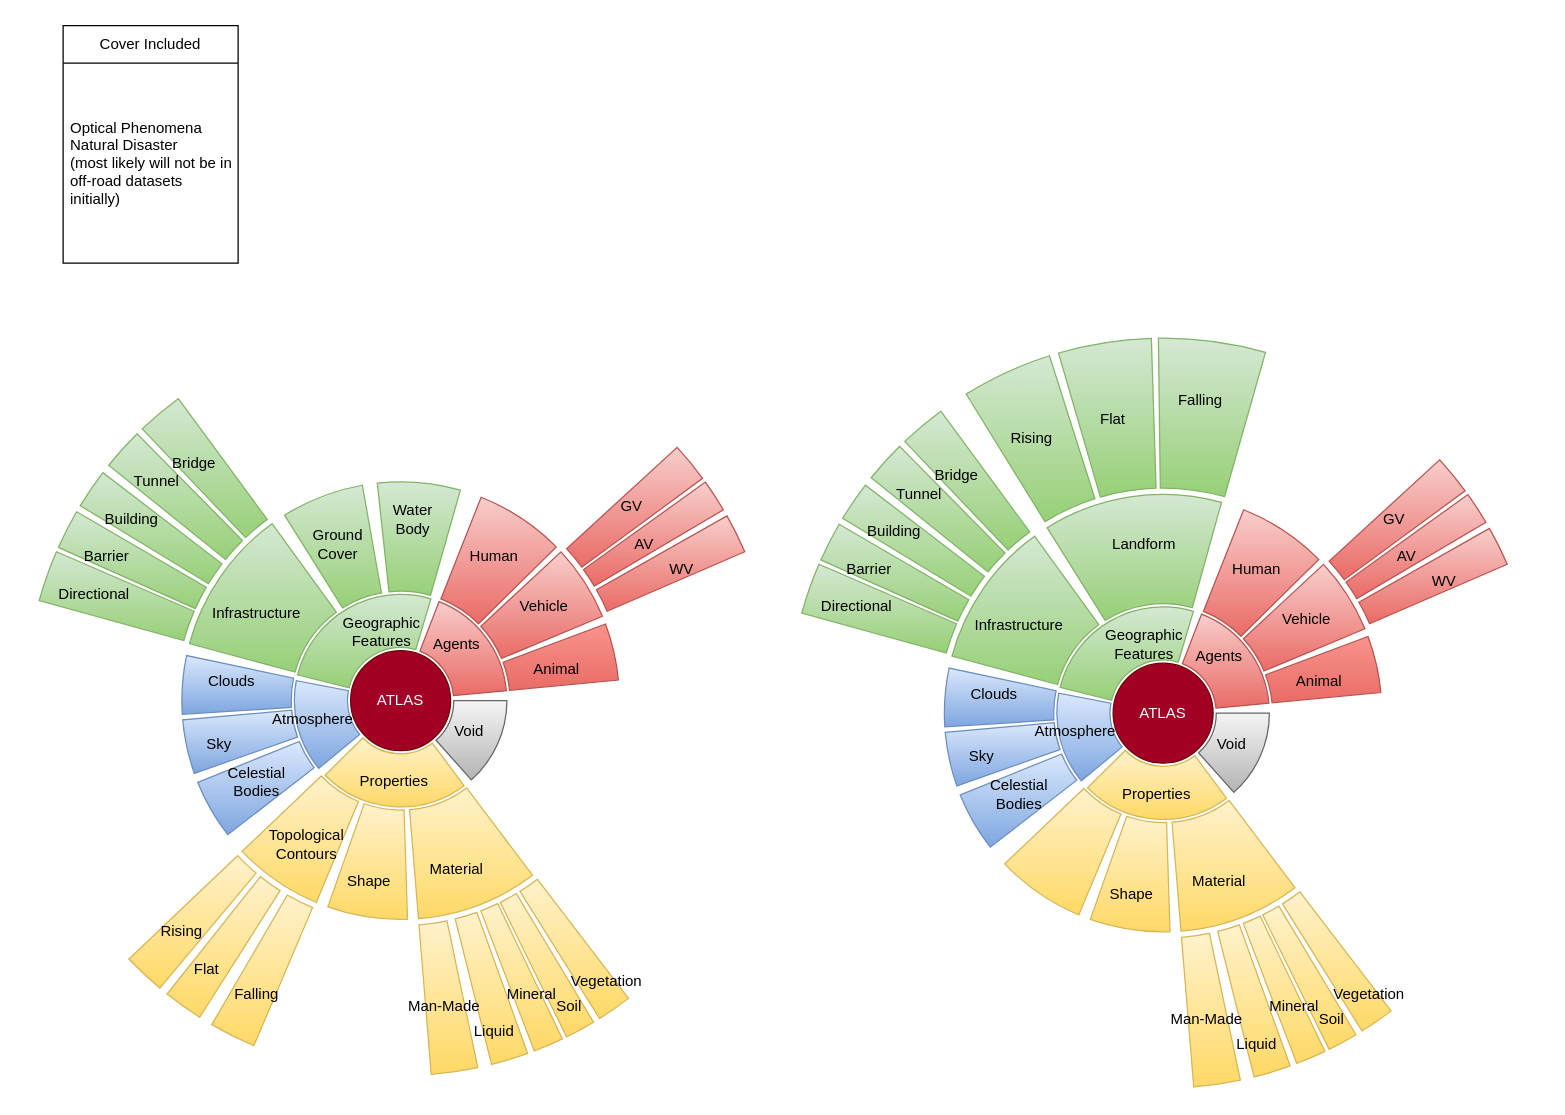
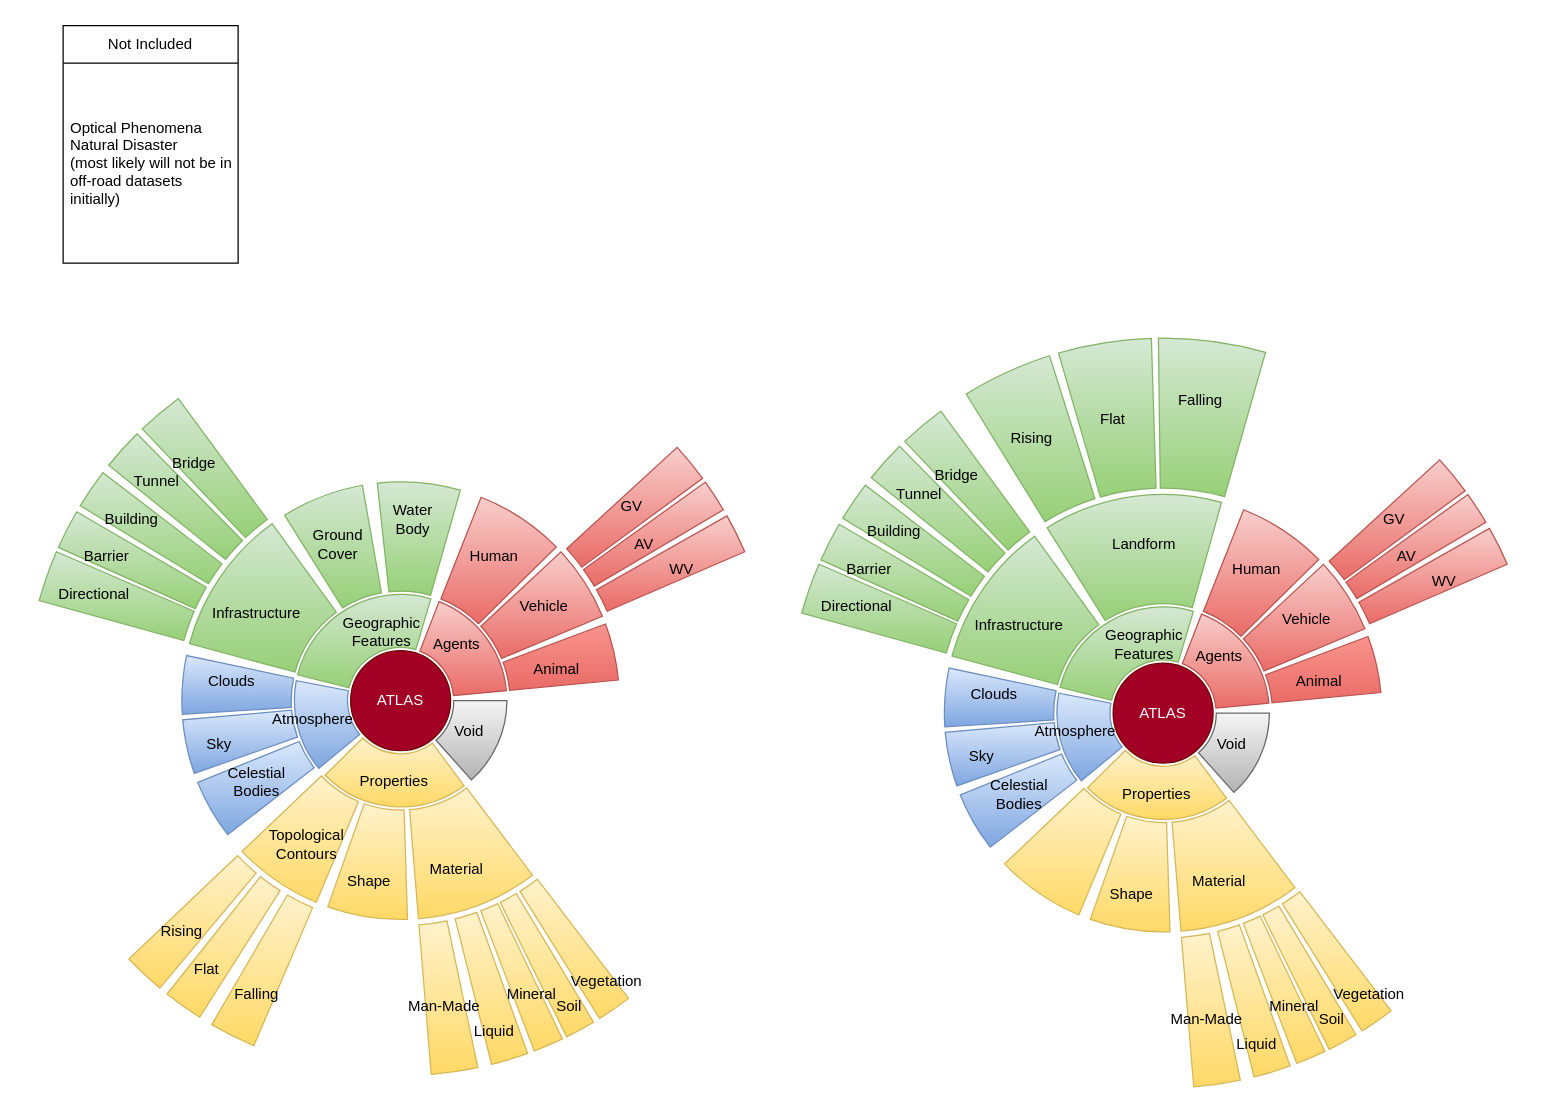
node "Cover Included": label "Cover Included" -> "Not Included"
